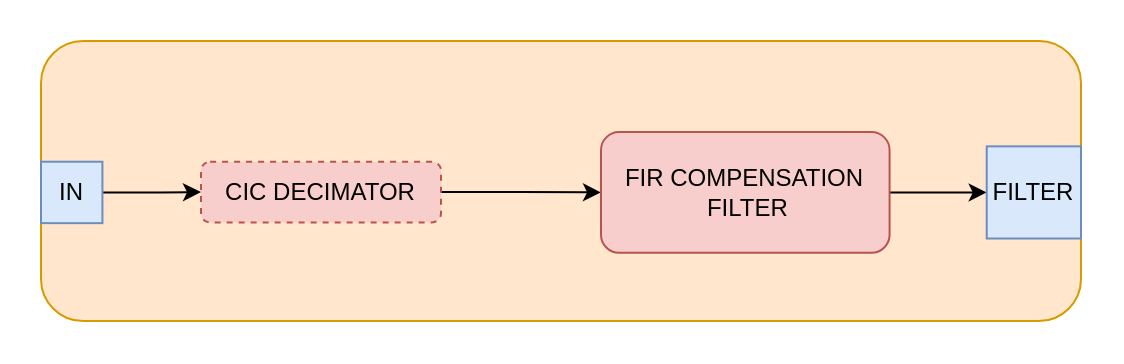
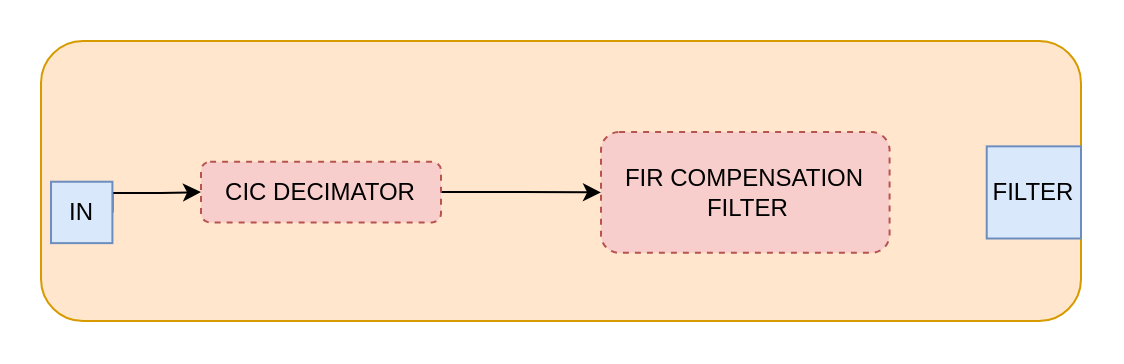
node "IN": moved (72, 192) -> (82, 212)
node "FIR COMPENSATION FILTER": style solid -> dashed
edge "FIR COMPENSATION FILTER" -> "FILTER": removed
